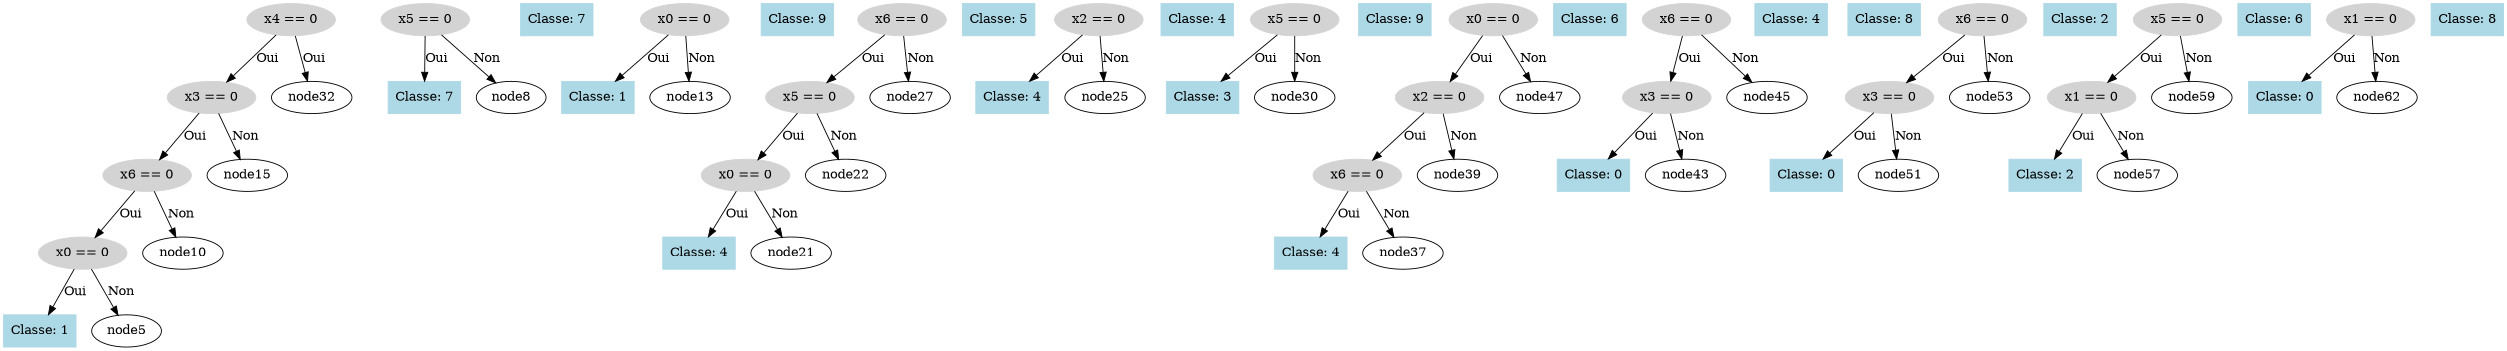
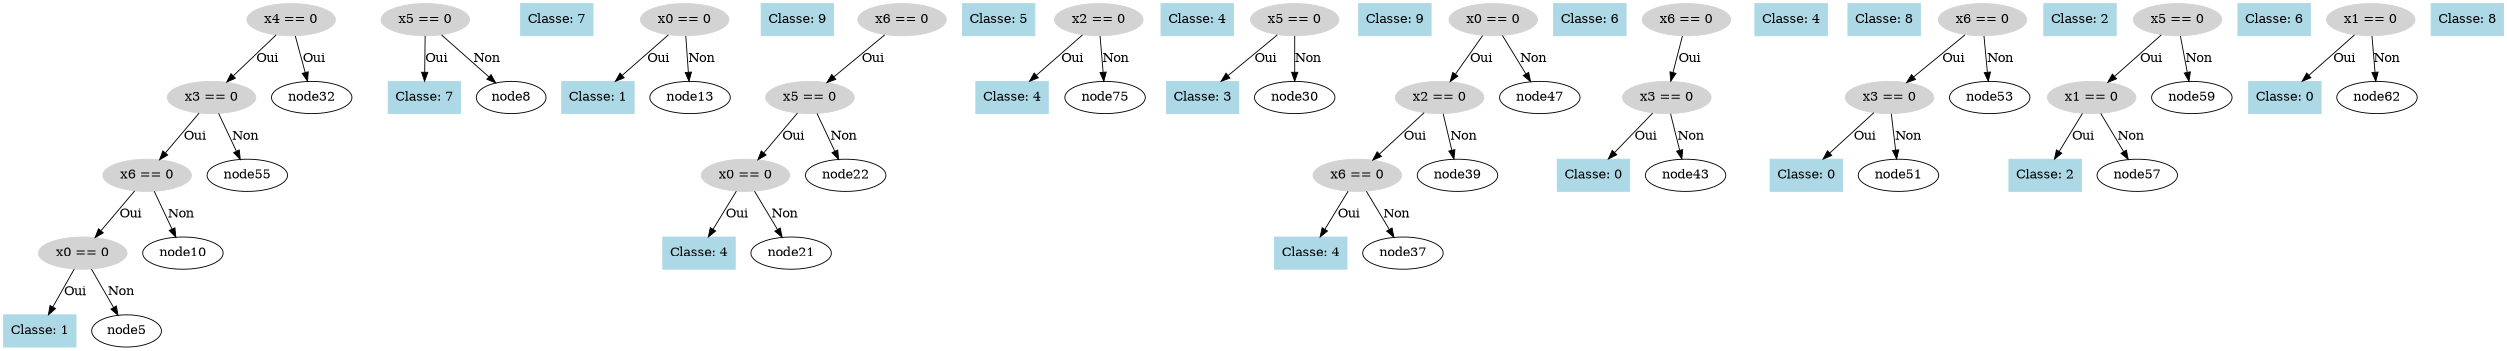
node "node27": removed
node "node25": label "node25" -> "node75"
node "node45": removed
node "node15": label "node15" -> "node55"
